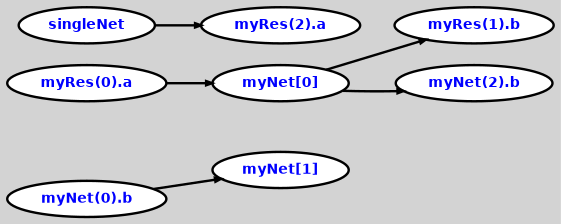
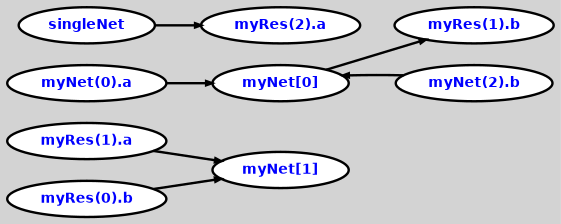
node "myRes(0).a": label "myRes(0).a" -> "myNet(0).a"
edge "myNet[0]" -> "myNet(2).b": reversed
node "myRes(1).a": added
node "myNet(0).b": label "myNet(0).b" -> "myRes(0).b"
